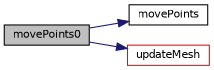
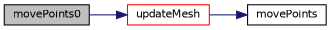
edge "movePoints0" -> "movePoints": now "updateMesh" -> "movePoints"
